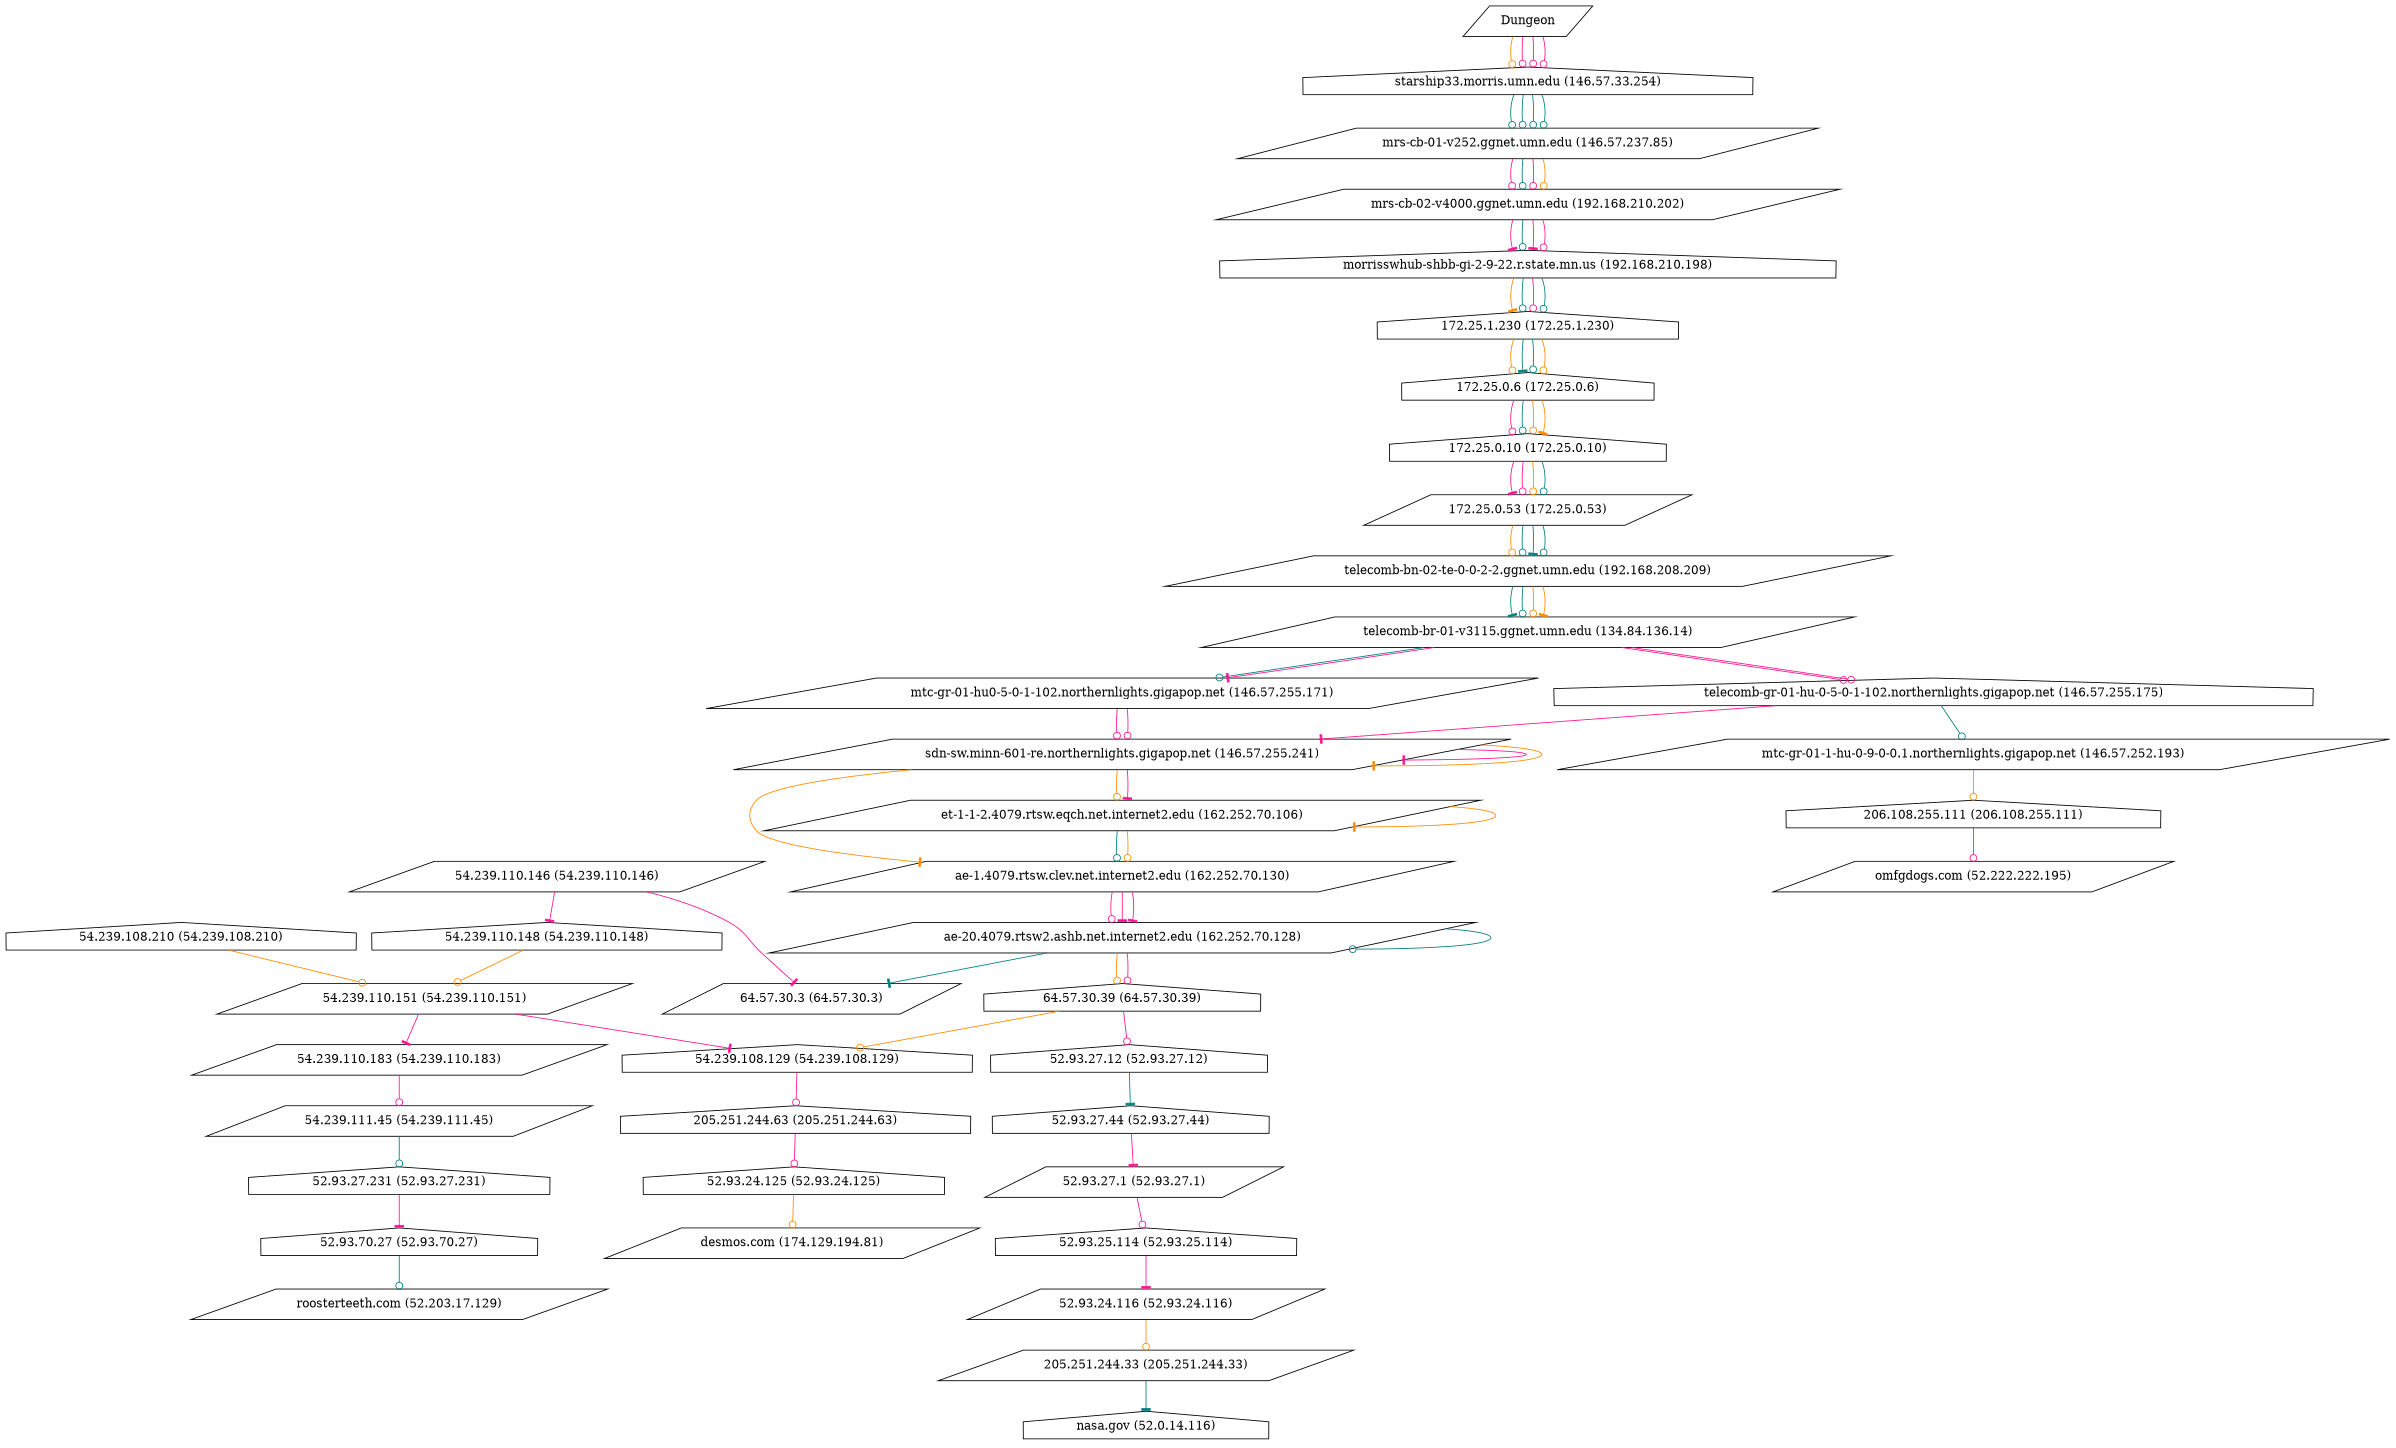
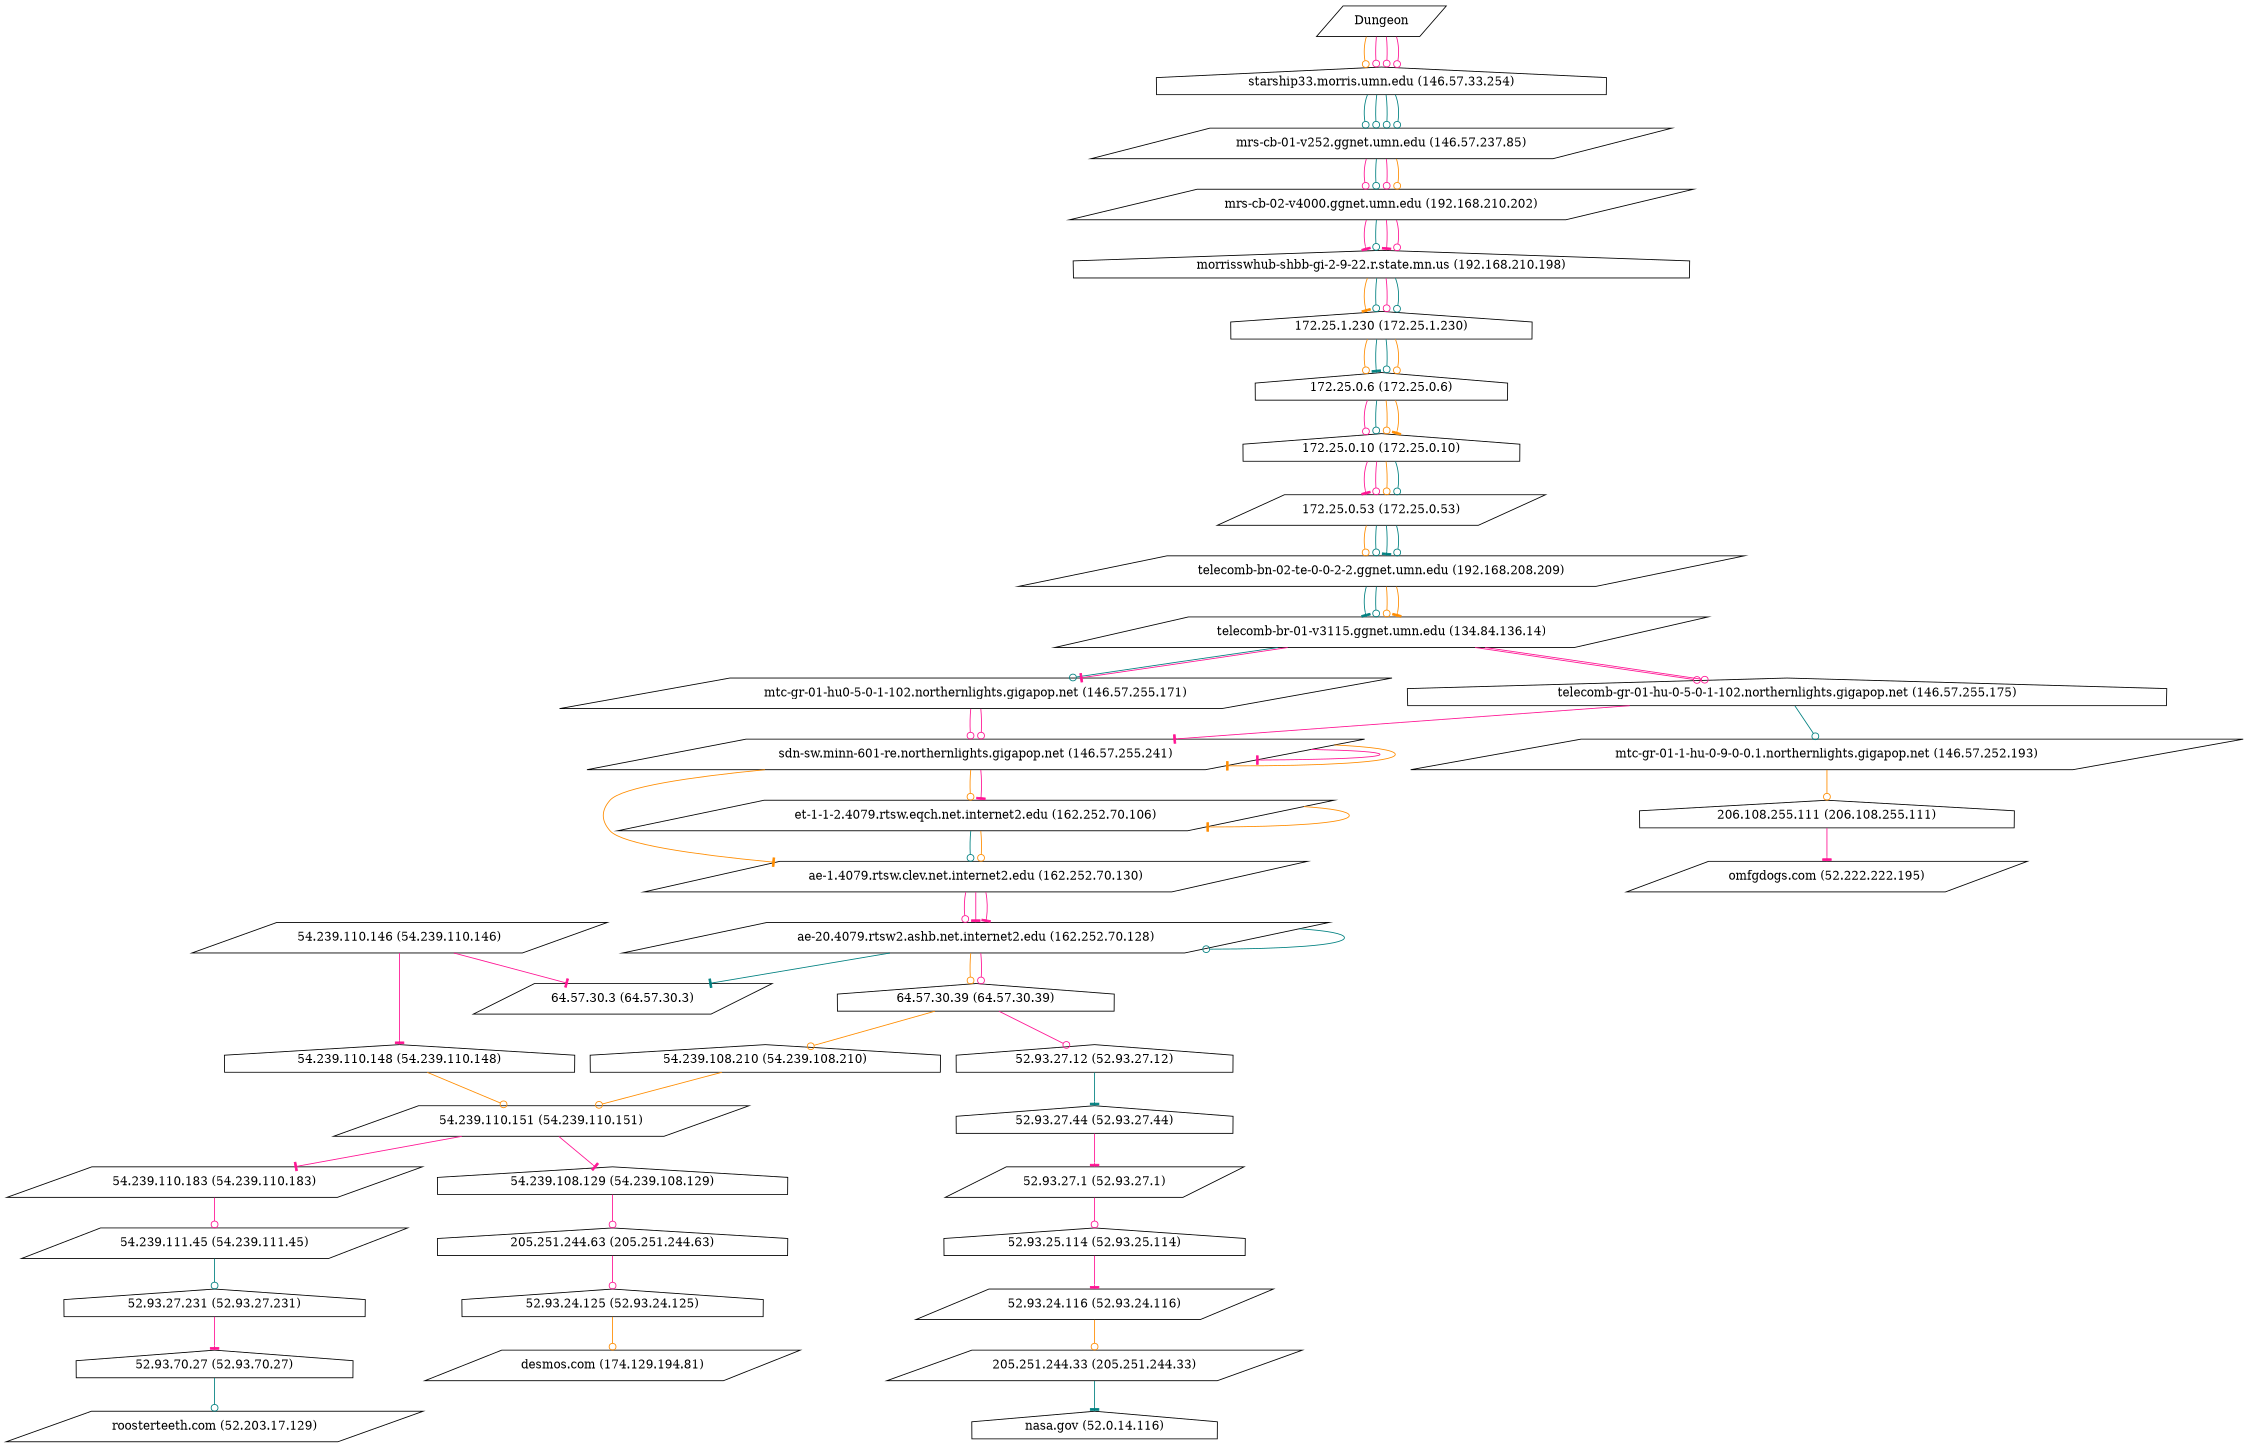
edge "206.108.255.111 (206.108.255.111)" -> "omfgdogs.com (52.222.222.195)": arrowhead odot -> tee
edge "64.57.30.39 (64.57.30.39)" -> "54.239.108.129 (54.239.108.129)": now "64.57.30.39 (64.57.30.39)" -> "54.239.108.210 (54.239.108.210)"
